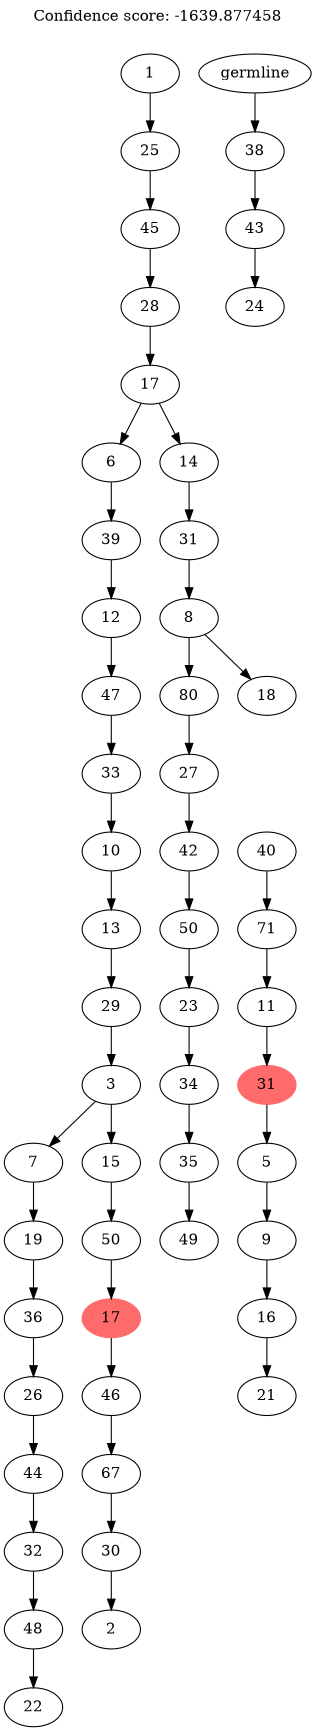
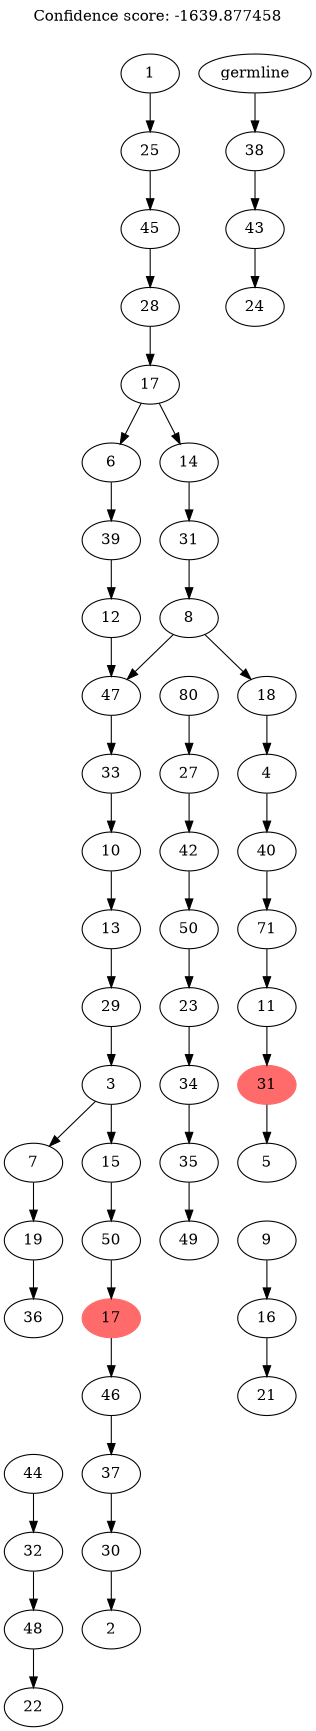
edge "8" -> "80": now "8" -> "47"
node "4": added
edge "5" -> "9": removed
node "26": removed
node "67": label "67" -> "37"
